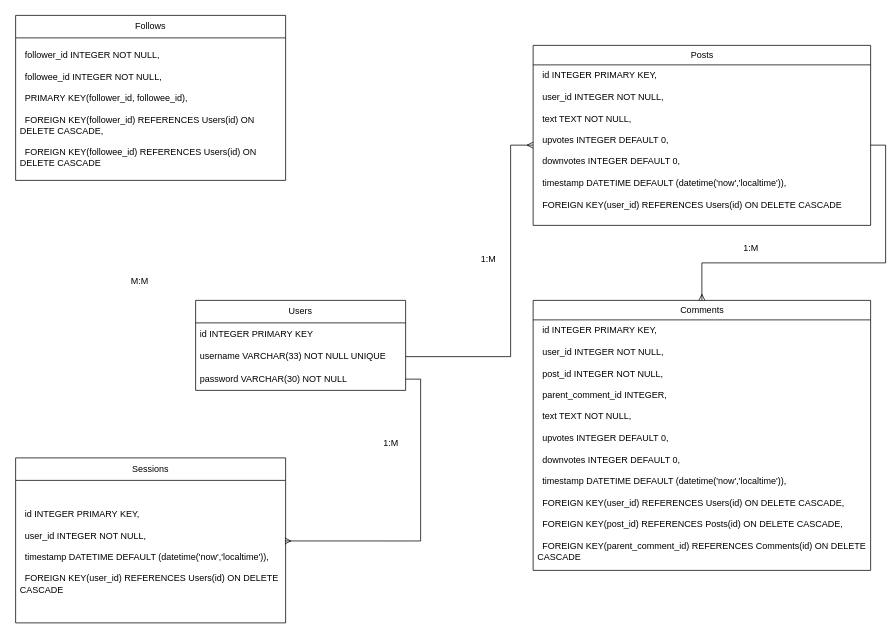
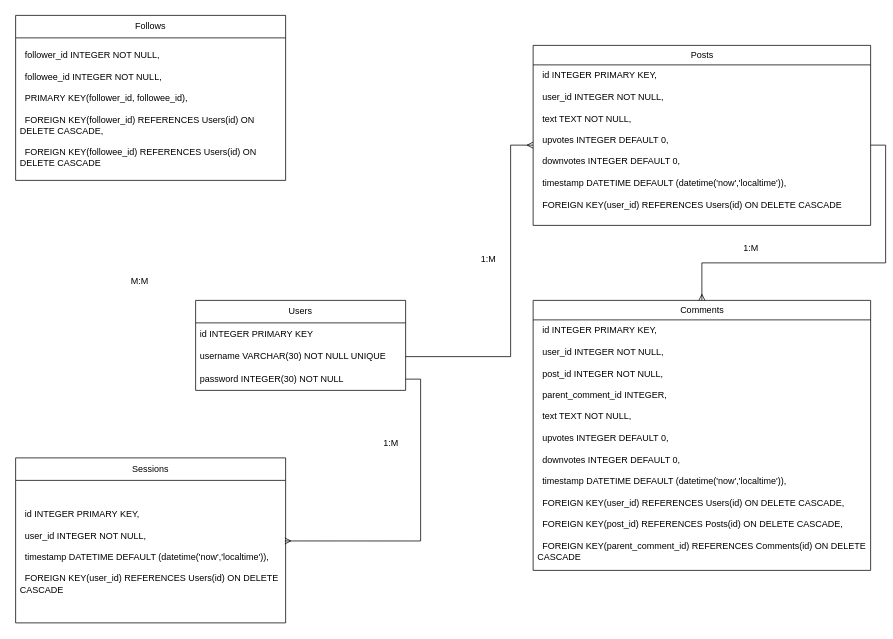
node "username VARCHAR(33) NOT NULL UNIQUE": label "username VARCHAR(33) NOT NULL UNIQUE" -> "username VARCHAR(30) NOT NULL UNIQUE"
node "password VARCHAR(30) NOT NULL": label "password VARCHAR(30) NOT NULL" -> "password INTEGER(30) NOT NULL"
